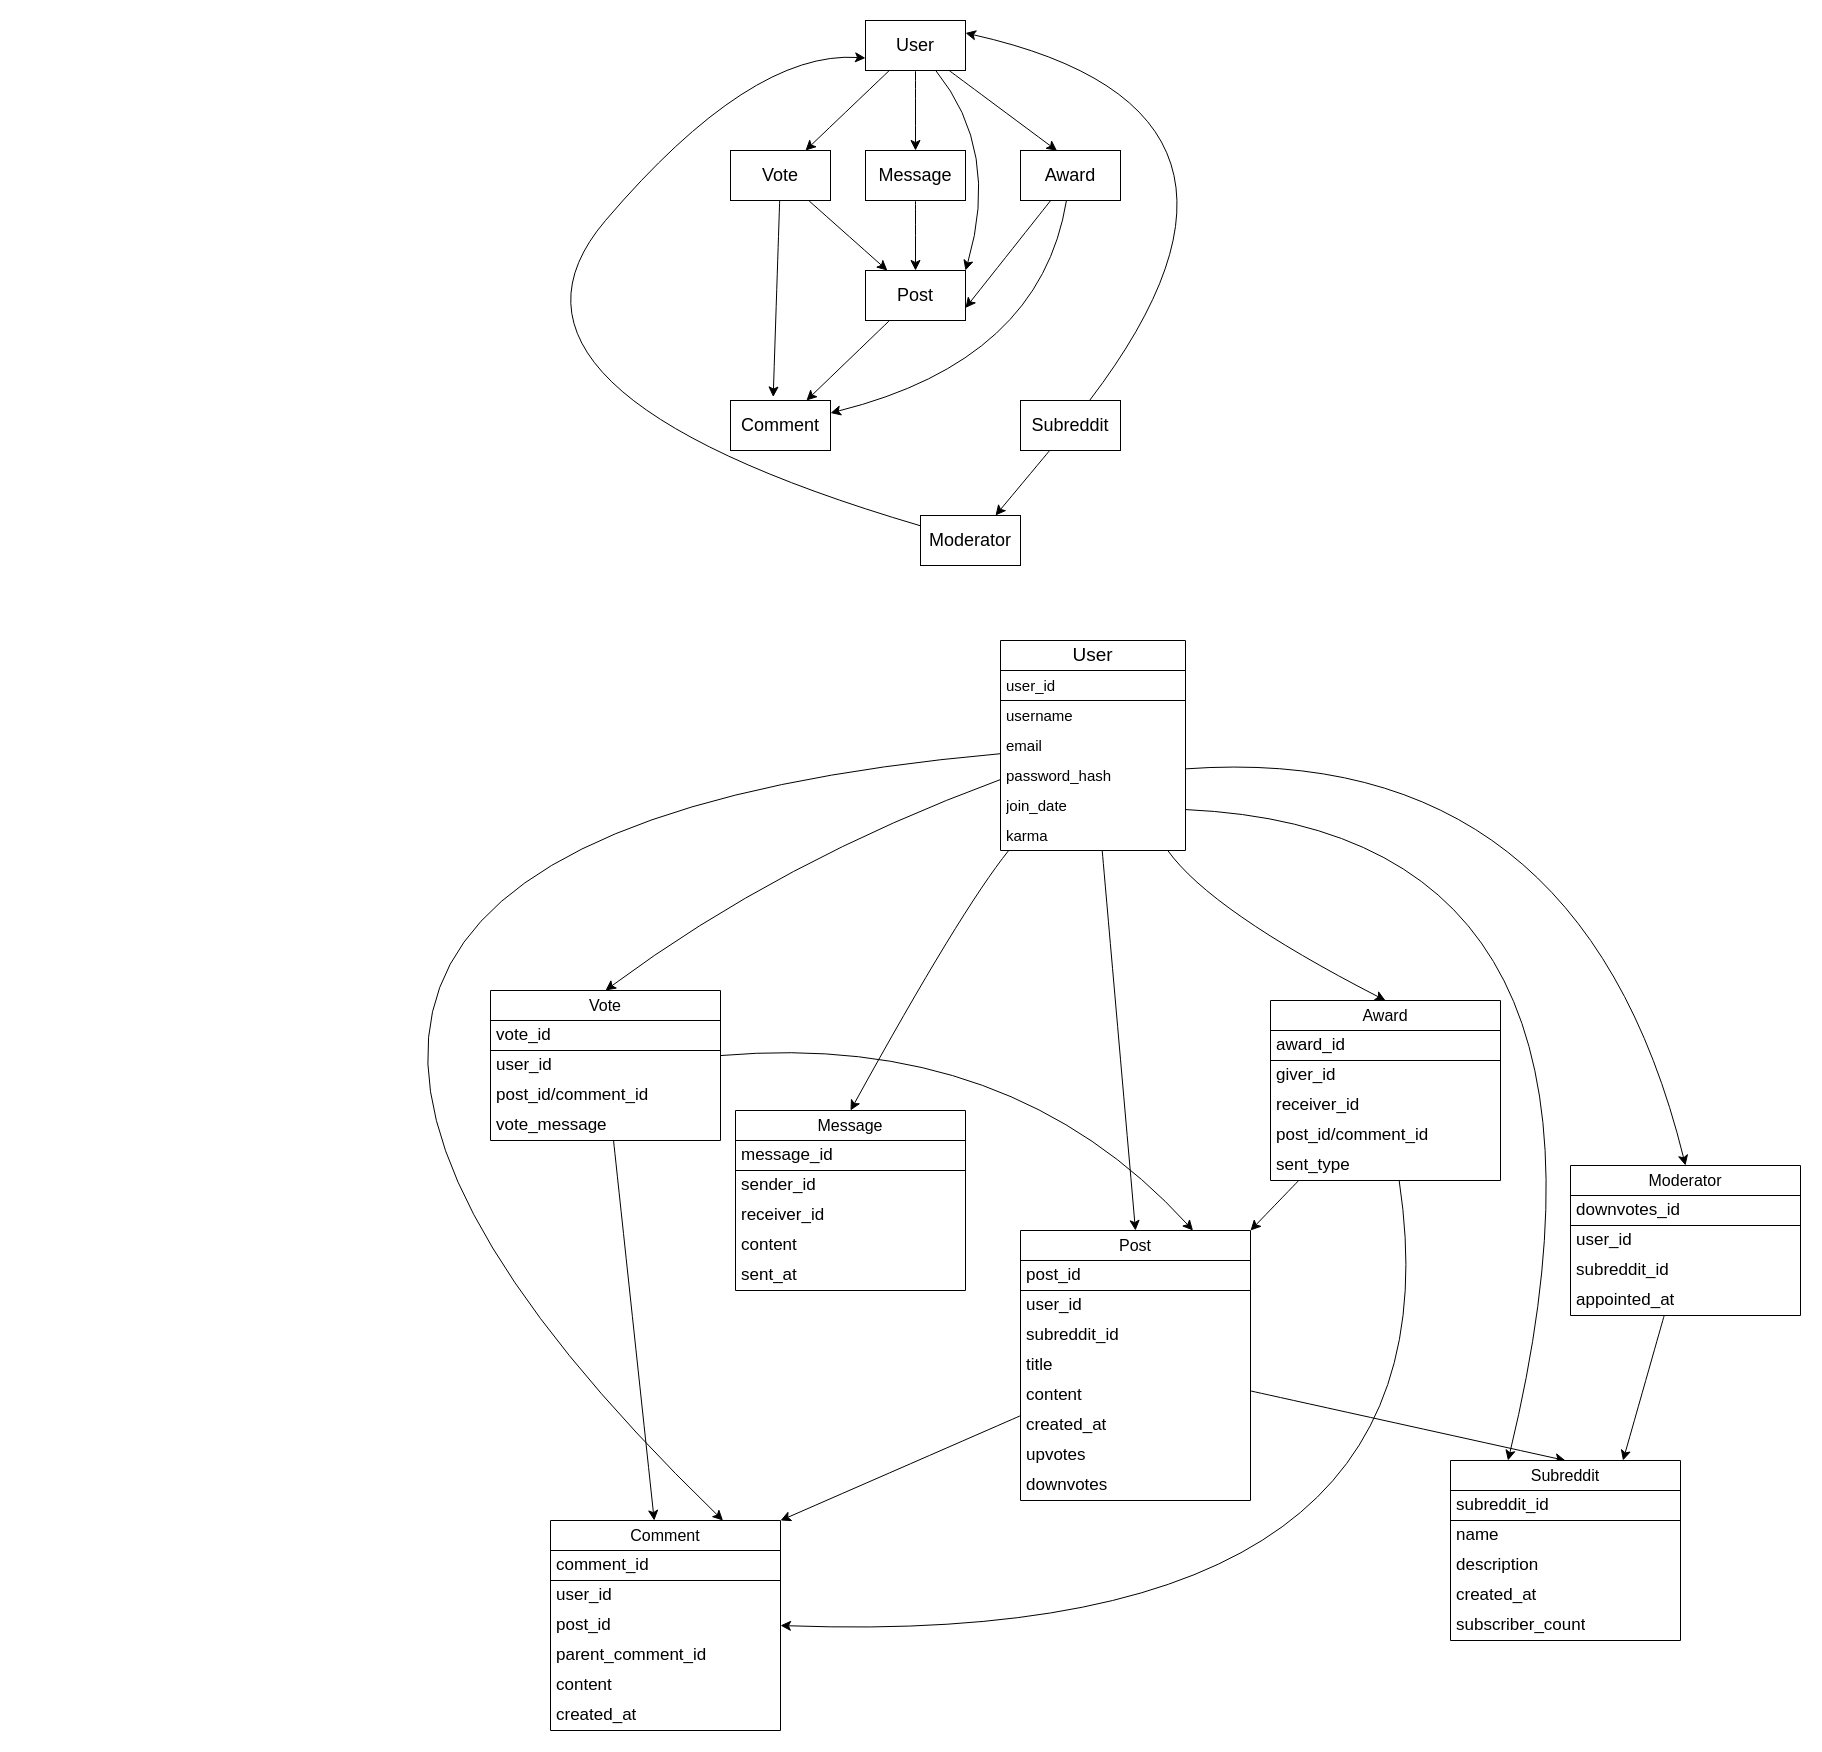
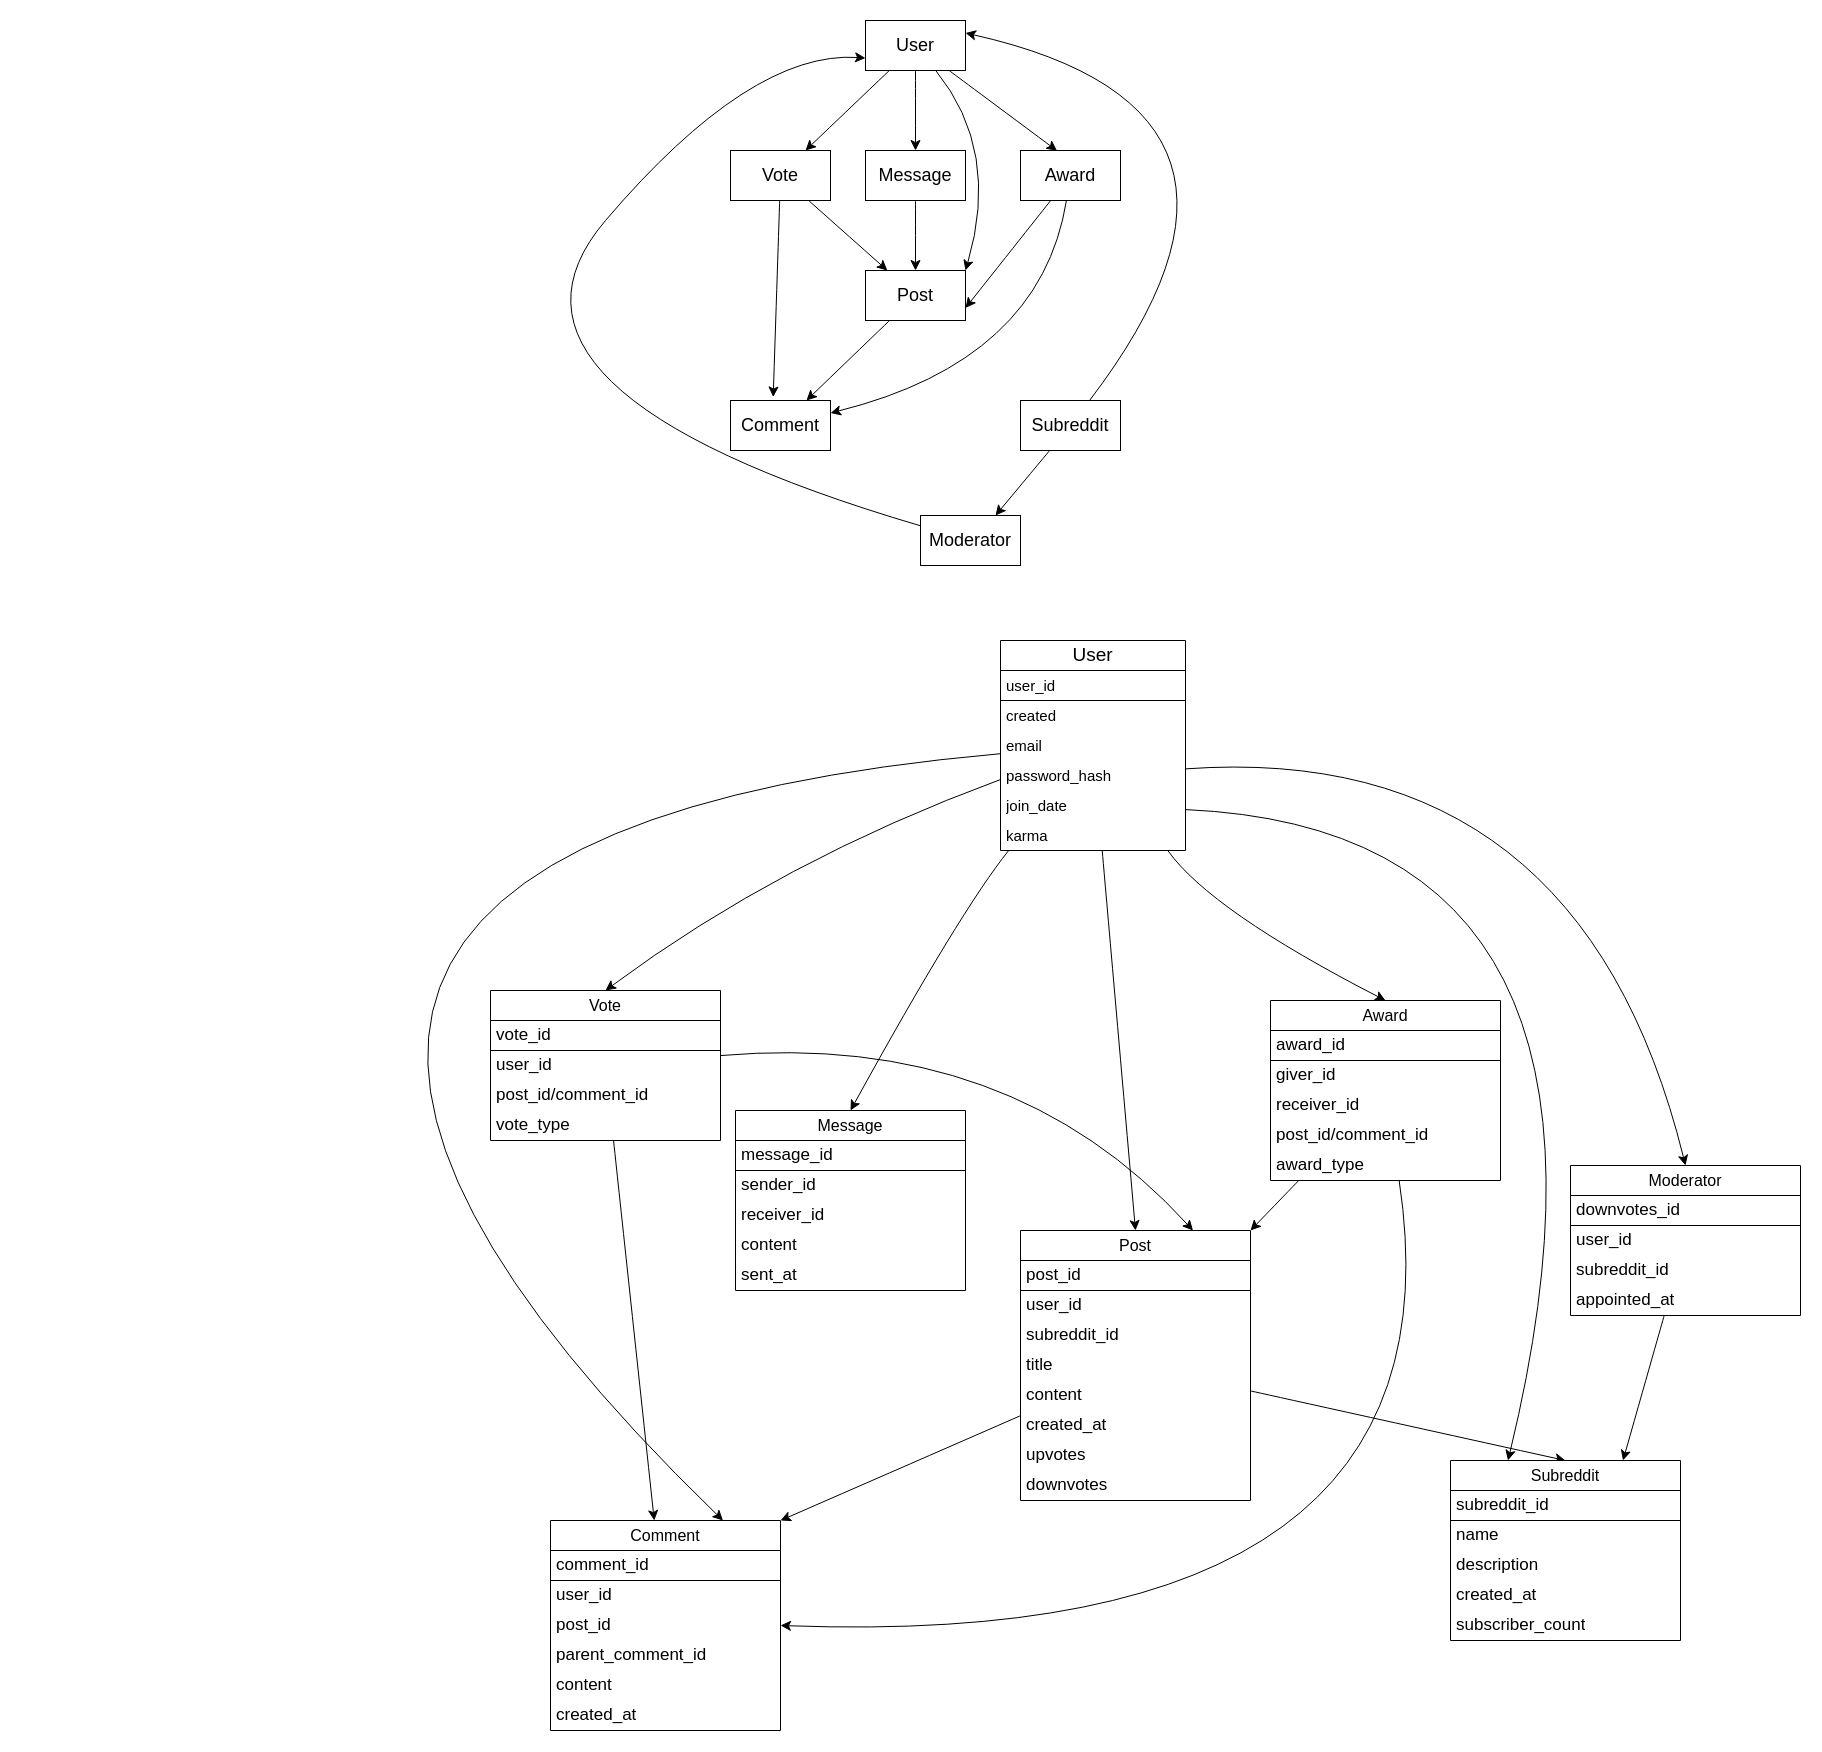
node "username": label "username" -> "created"
node "vote_message": label "vote_message" -> "vote_type"
node "sent_type": label "sent_type" -> "award_type"
